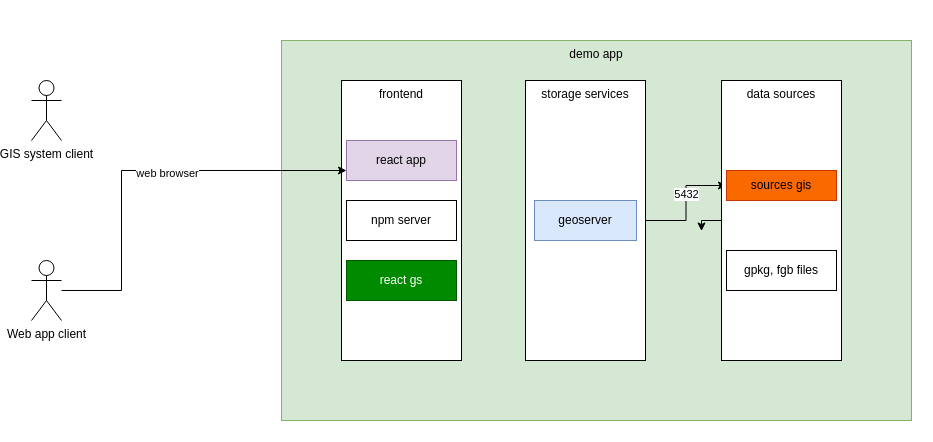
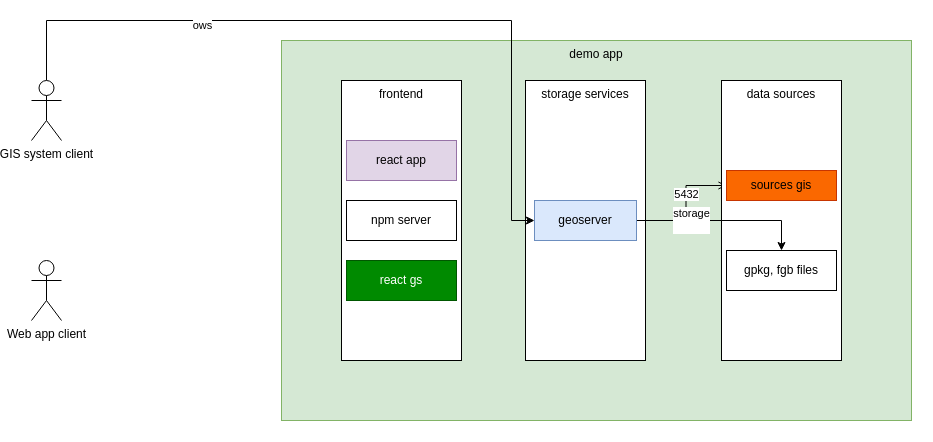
edge "GIS system client" -> "geoserver": added, label "ows"
edge "Web app client" -> "react app": removed, label "web browser"
edge "storage services" -> "sources gis": arrowhead classic -> open
edge "geoserver" -> "gpkg, fgb files": added, label "storage"
